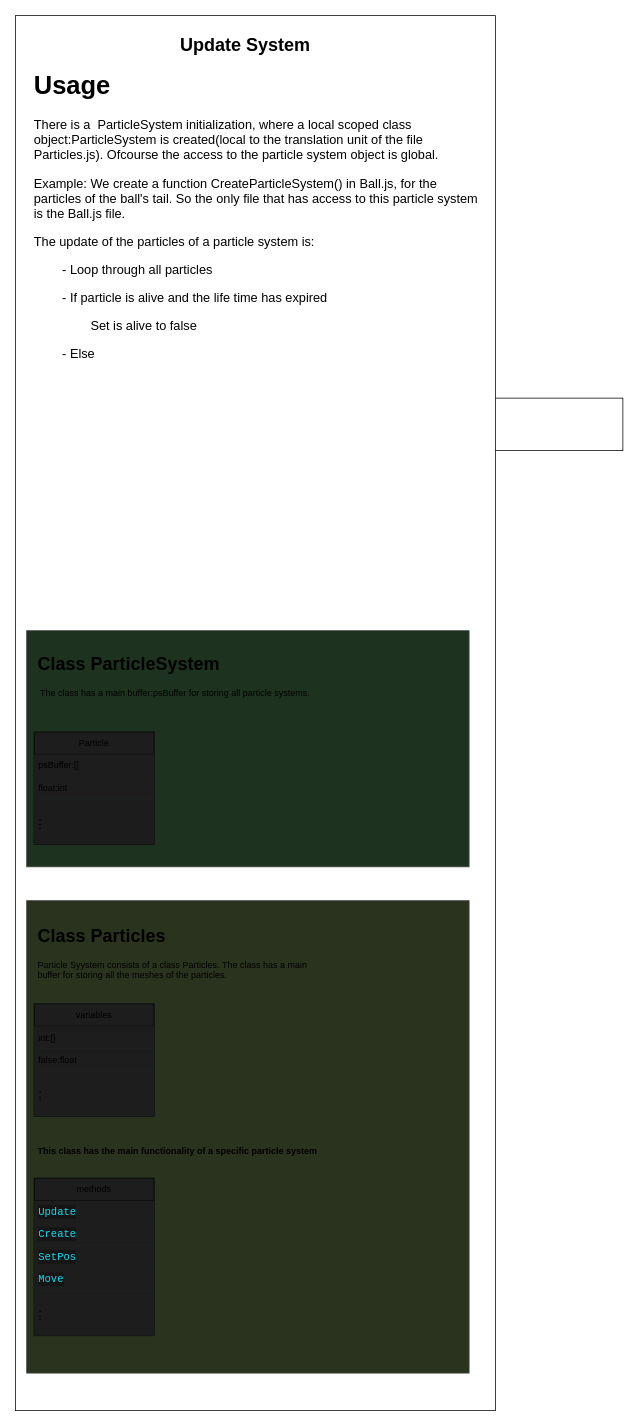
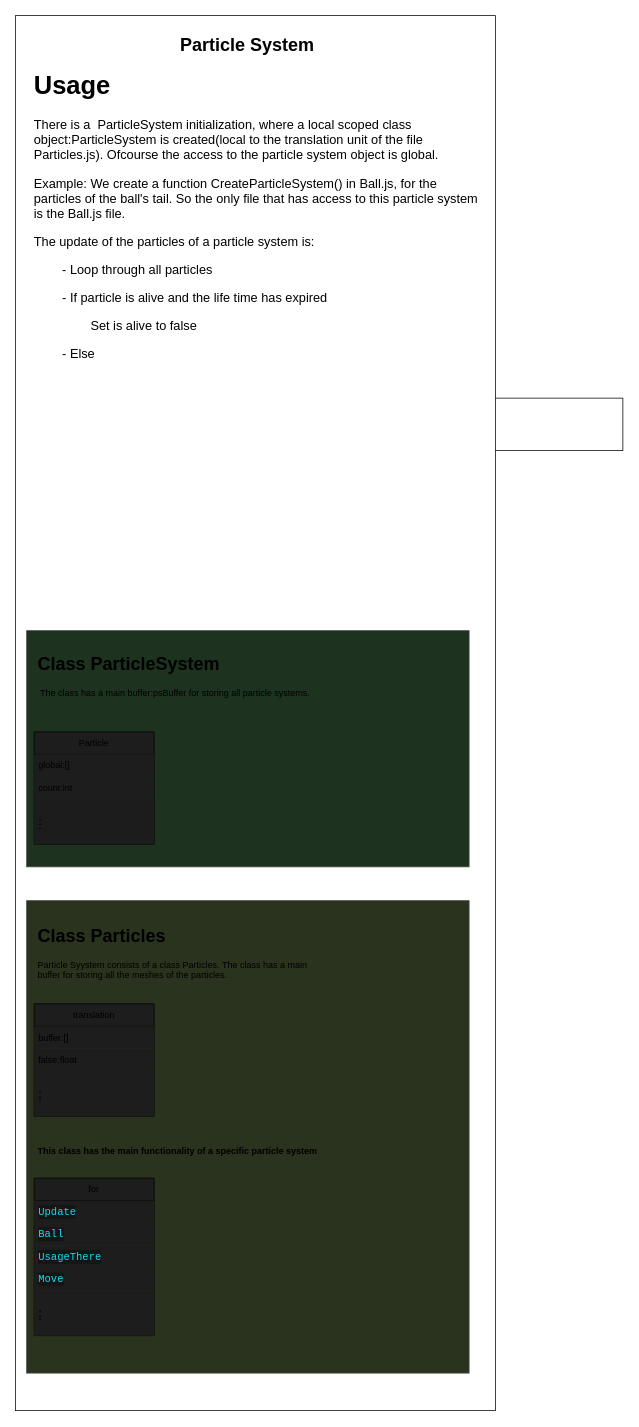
node "Update System": label "Update System" -> "Particle System"
node "psBuffer:[]": label "psBuffer:[]" -> "global:[]"
node "float:int": label "float:int" -> "count:int"
node "variables": label "variables" -> "translation"
node "int:[]": label "int:[]" -> "buffer:[]"
node "methods": label "methods" -> "for"
node "Create": label "Create" -> "Ball"
node "SetPos": label "SetPos" -> "UsageThere"
